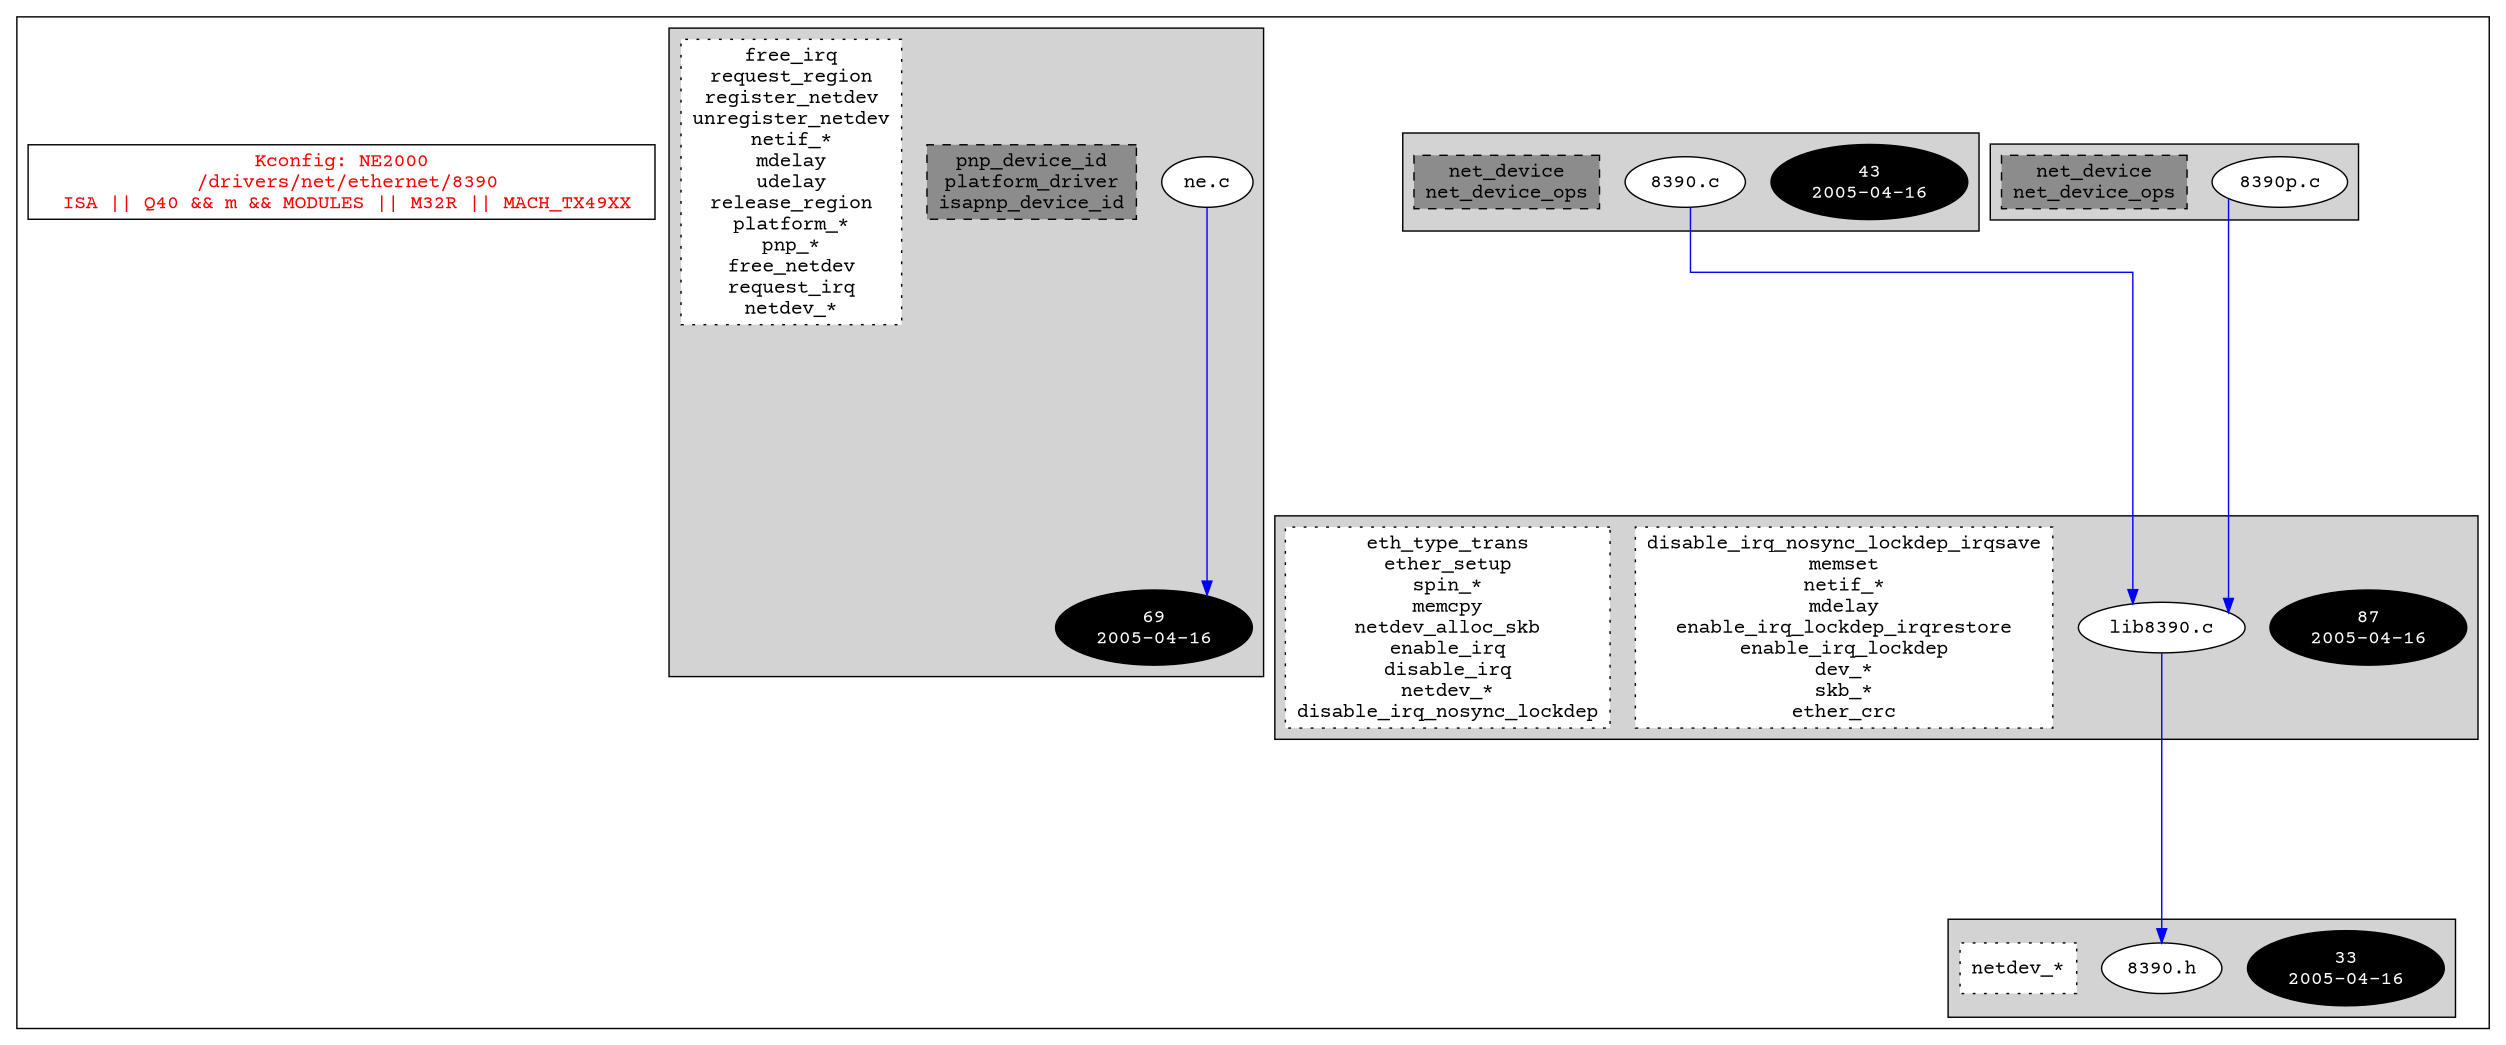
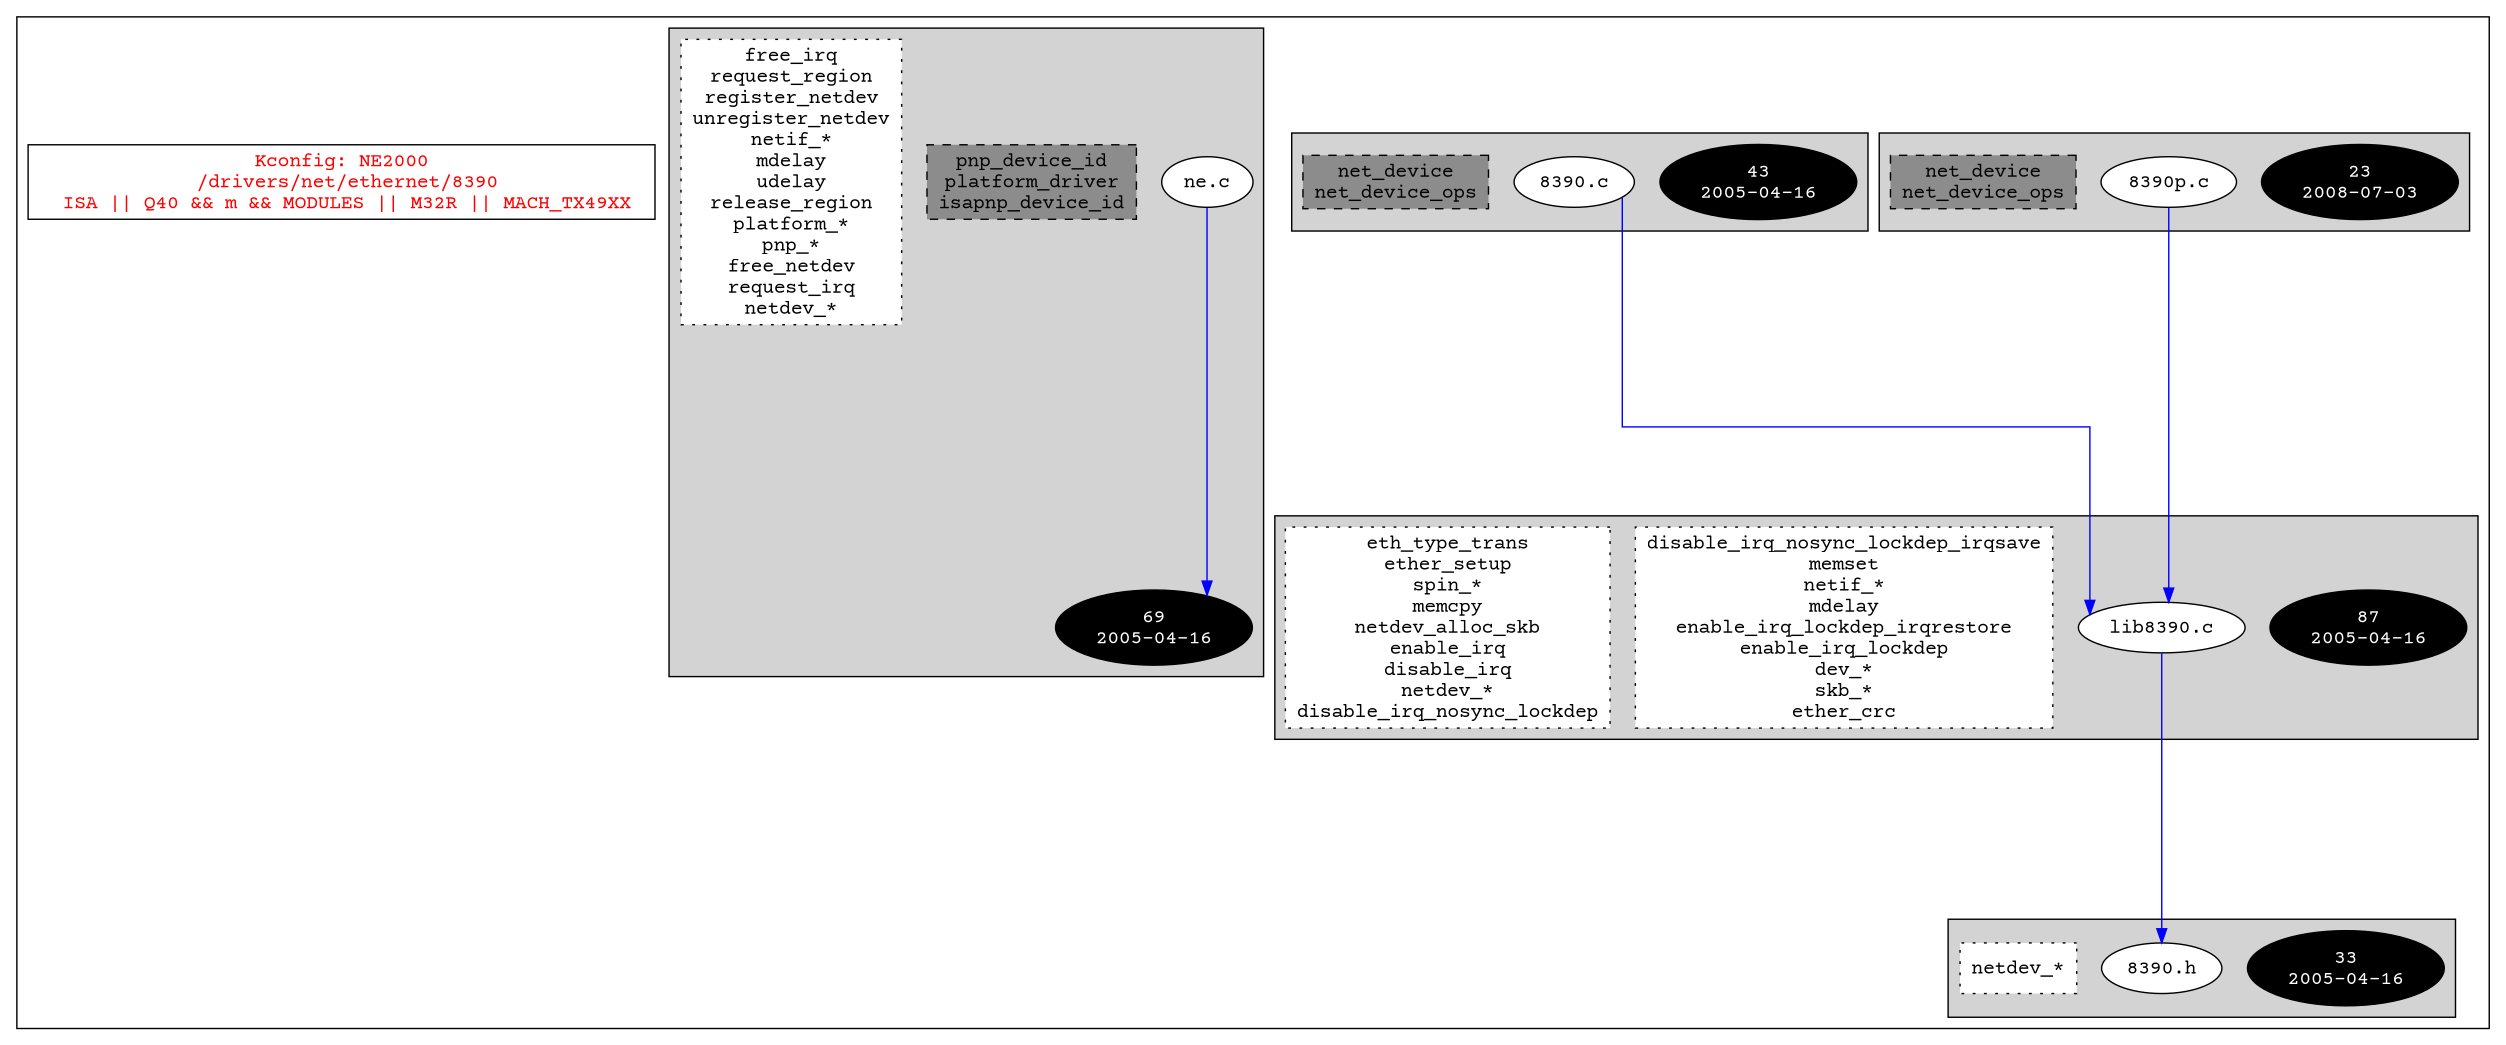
node "23 2008-07-03": added
